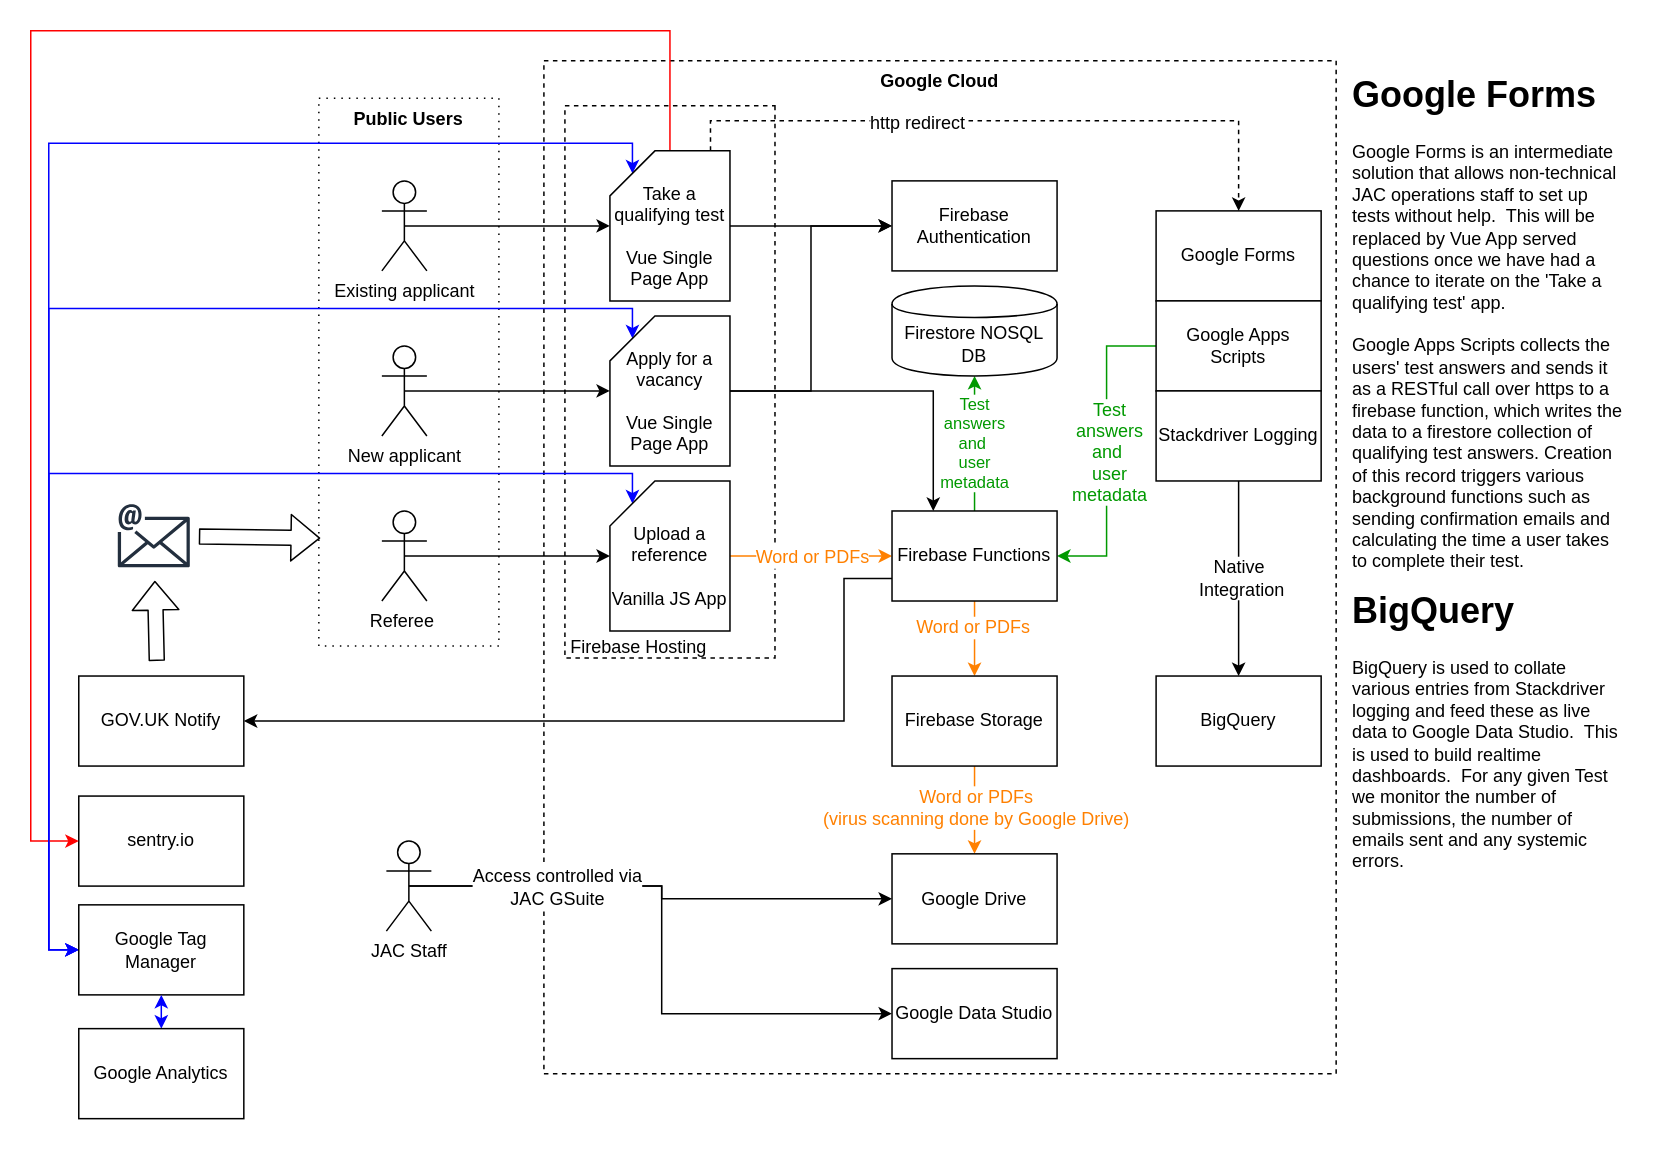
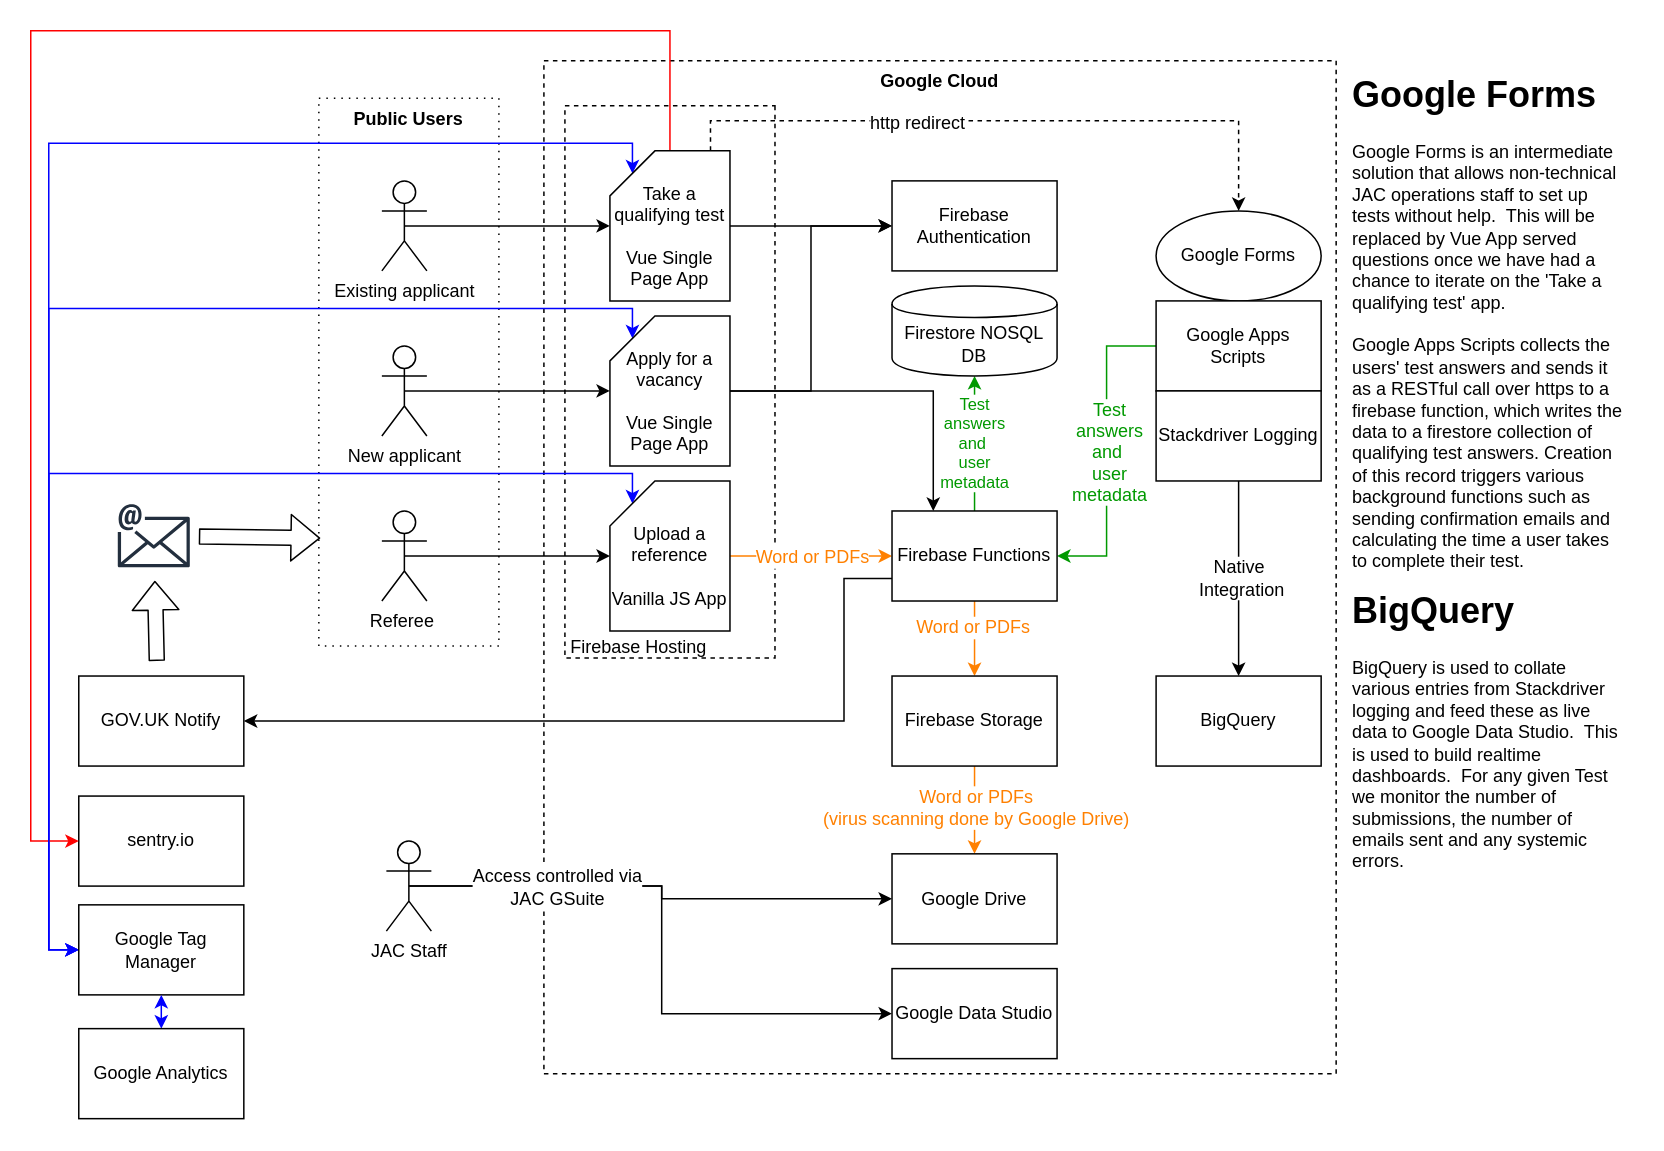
node "Google Forms": shape rectangle -> ellipse
